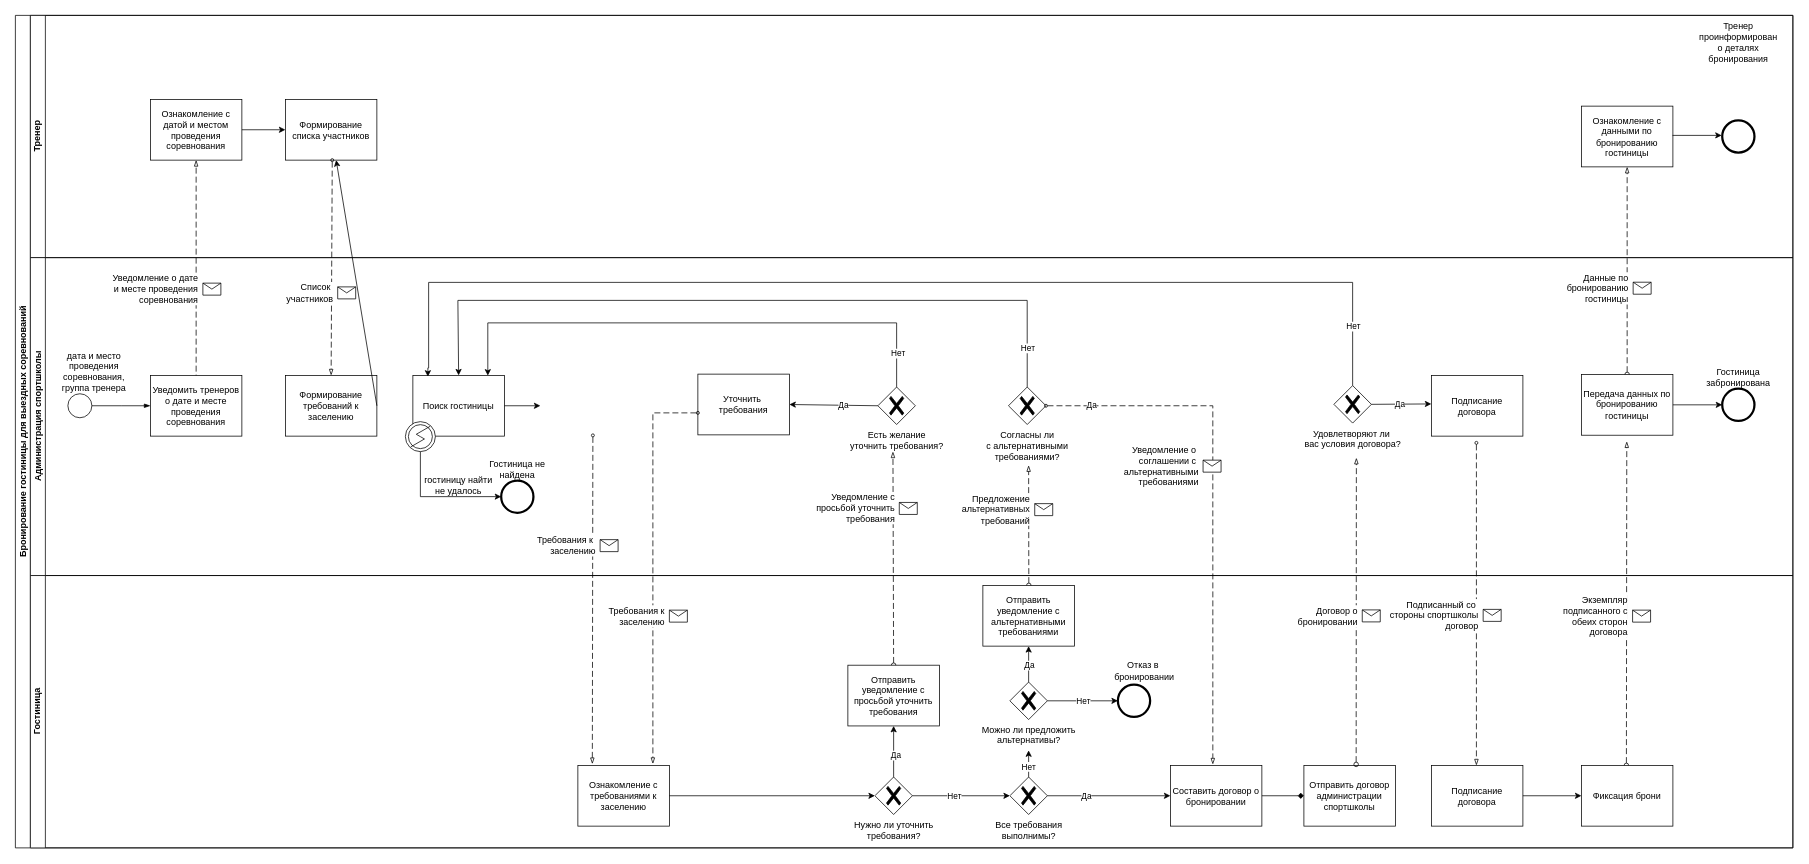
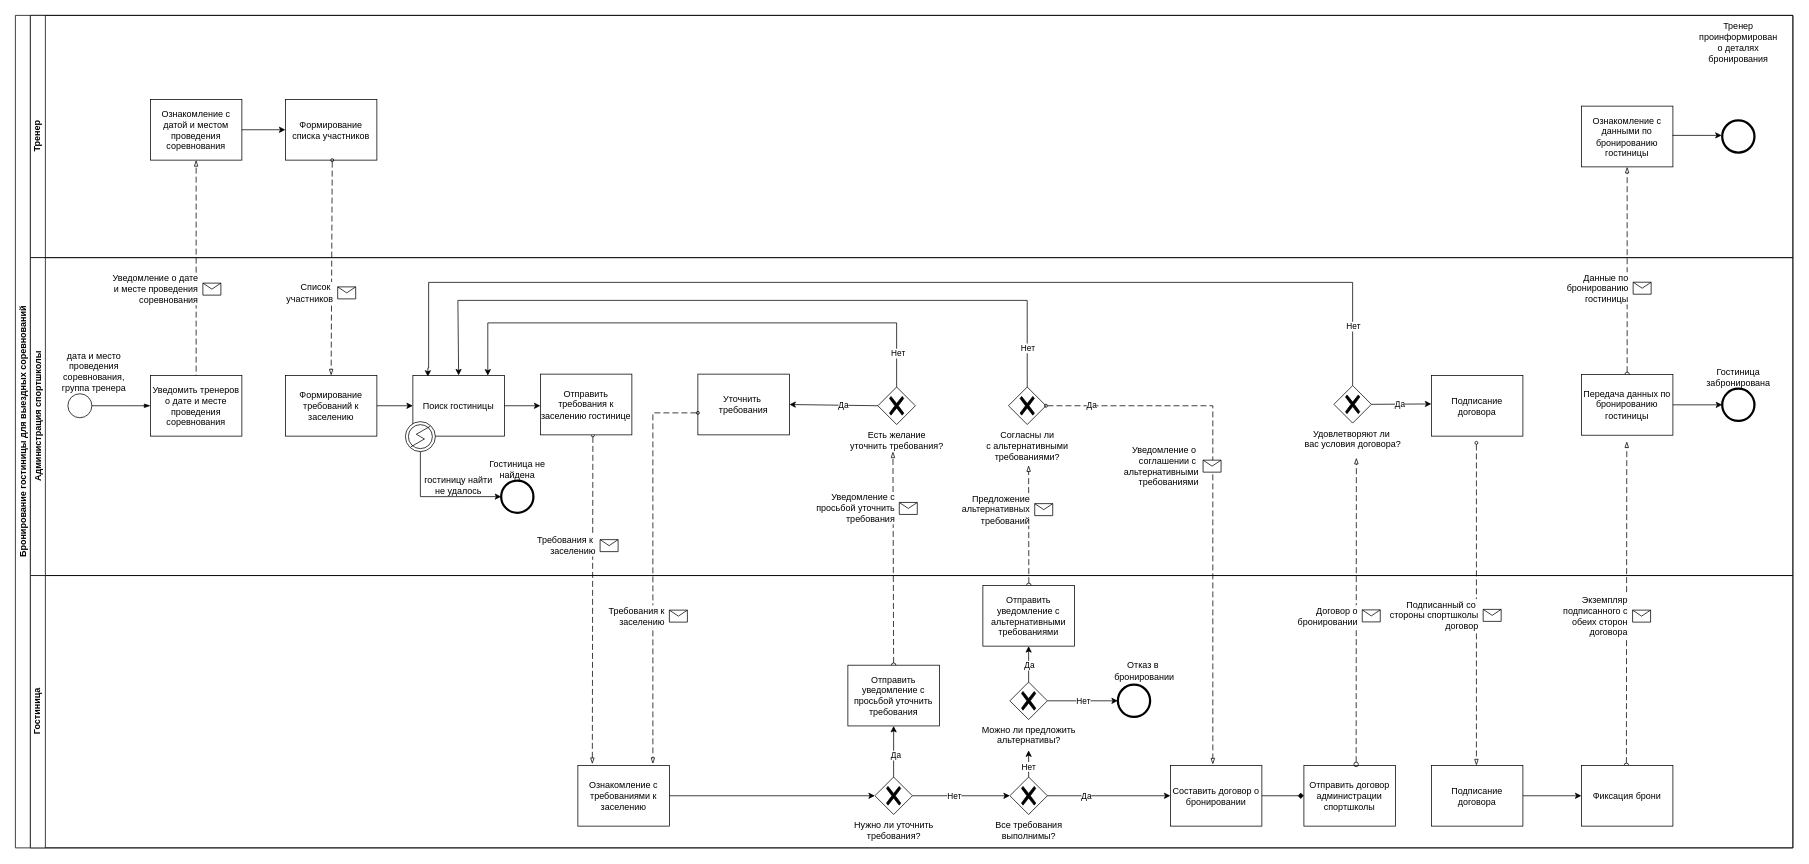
edge "Формирование требований к заселению" -> "Формирование списка участников": now "Формирование требований к заселению" -> "Поиск гостиницы"
node "Отправить требования к заселению гостинице": added
